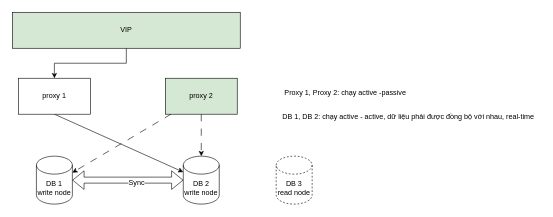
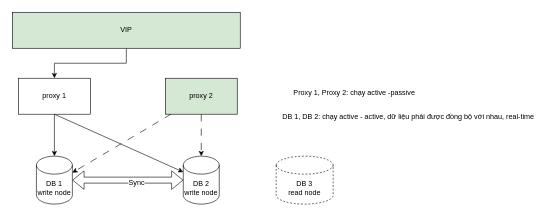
node "Proxy 1, Proxy 2: chạy active -passive": moved (345, 93) -> (354, 93)
edge "proxy 1" -> "DB 1 write node": added
node "DB 3 read node": size 36x48 -> 57x48
